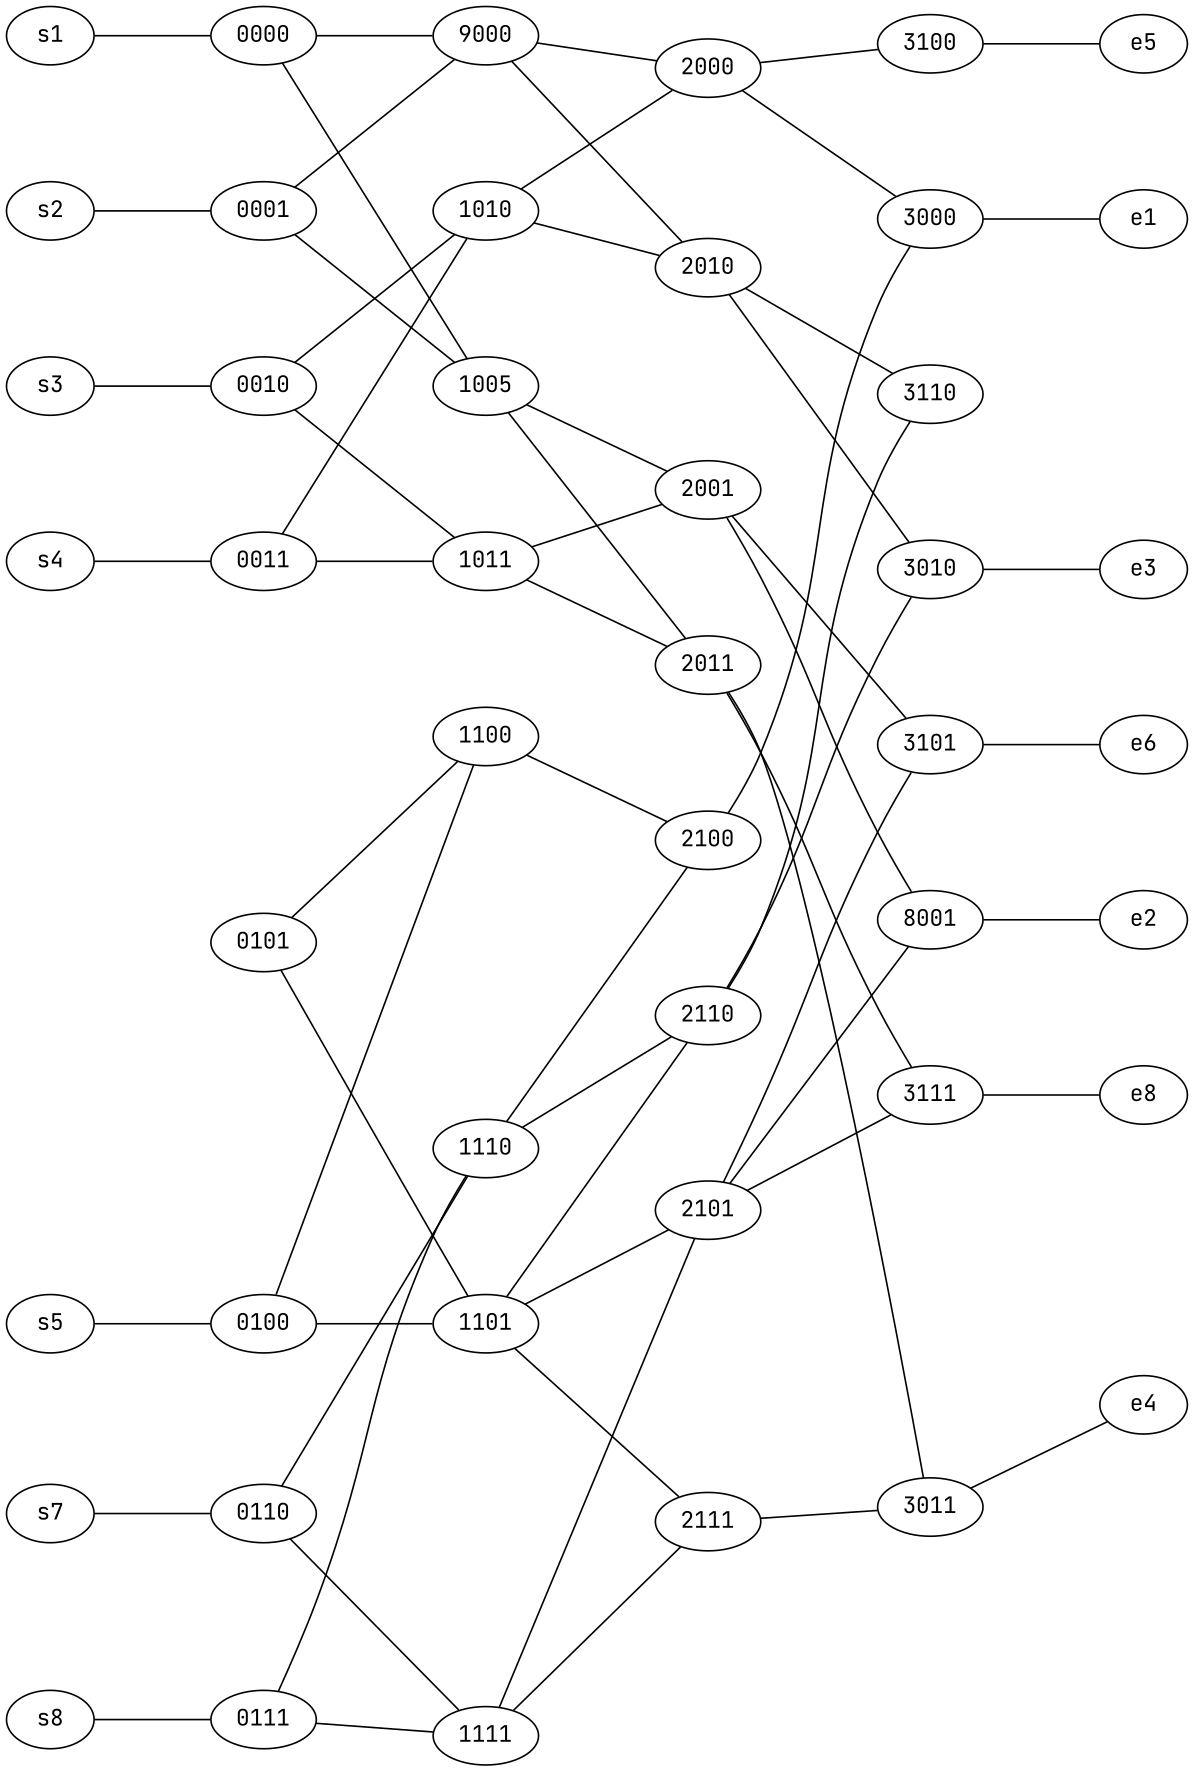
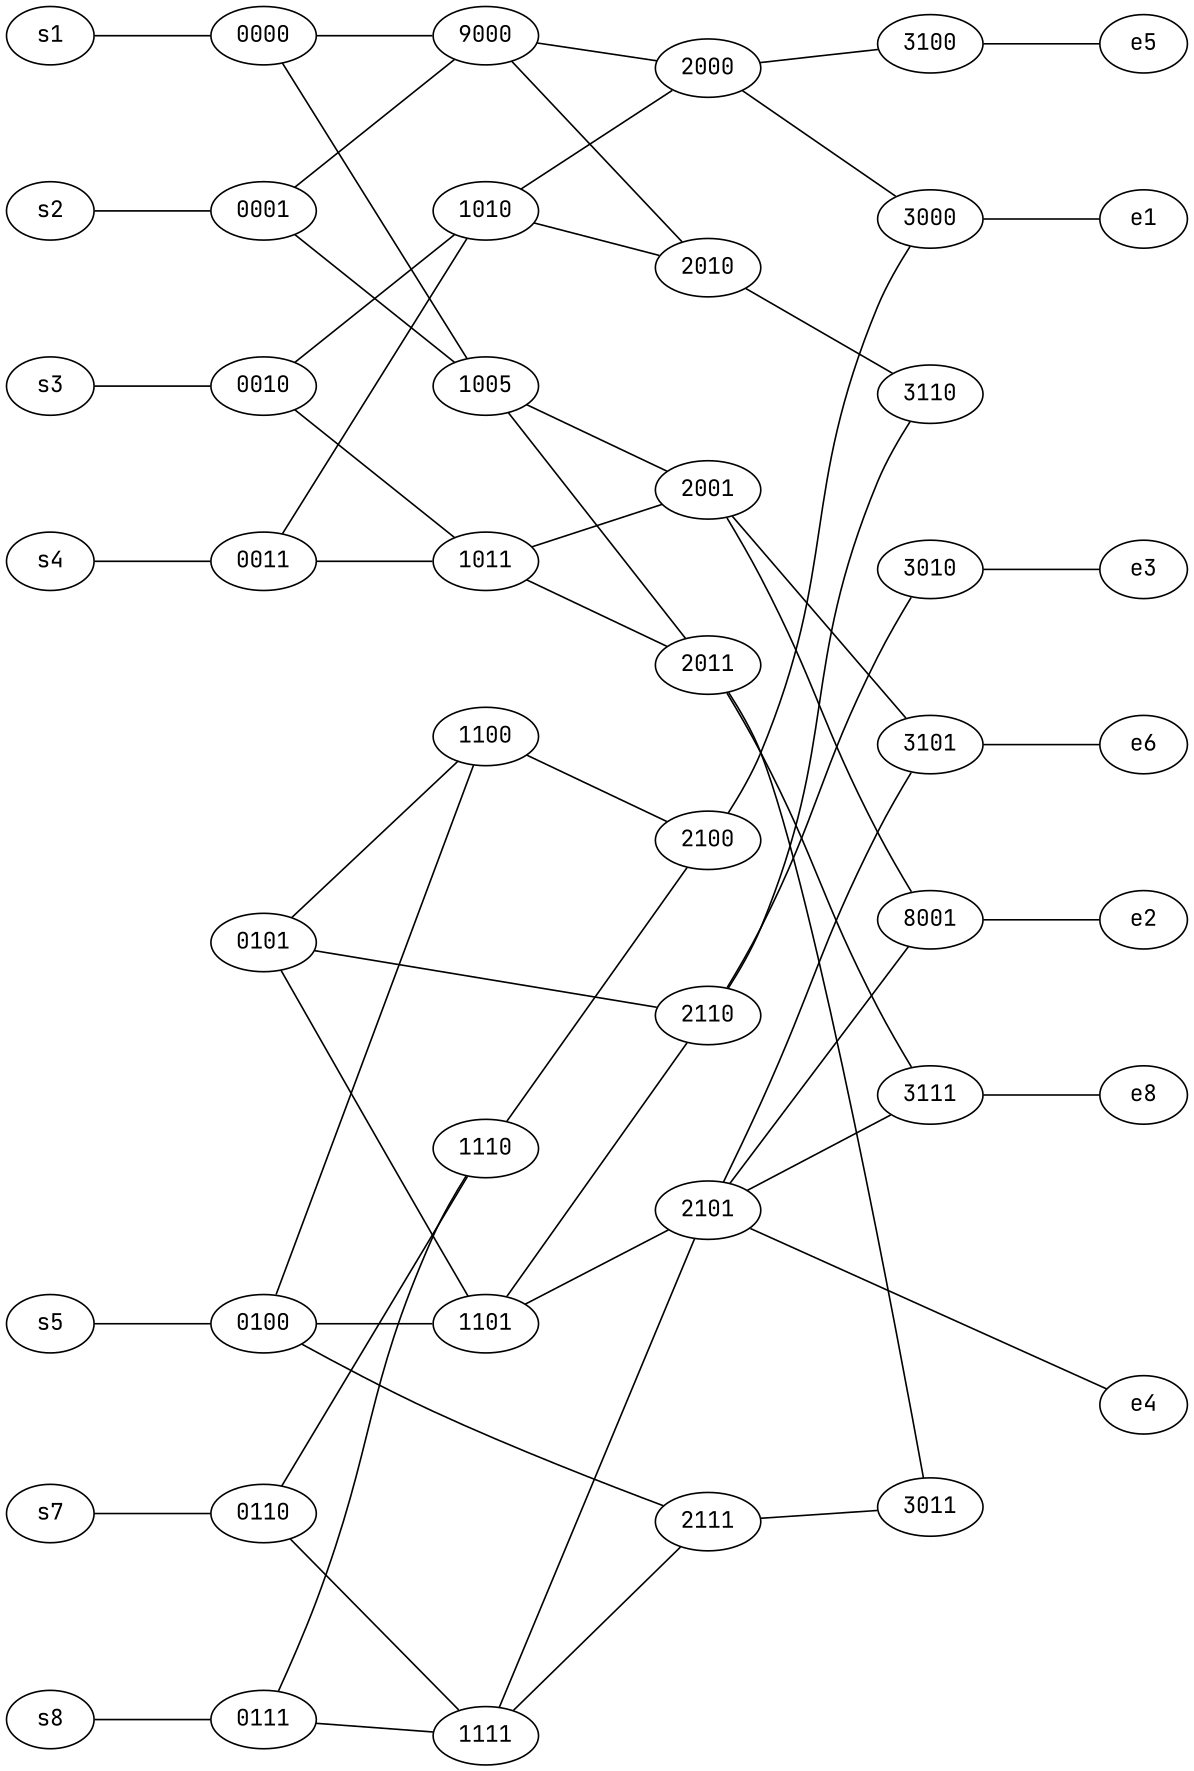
edge "2010" -- "3010": removed
edge "2110" -- "1110": now "2110" -- "0101"
edge "1101" -- "2111": now "0100" -- "2111"
edge "e4" -- "3011": now "e4" -- "2101"
